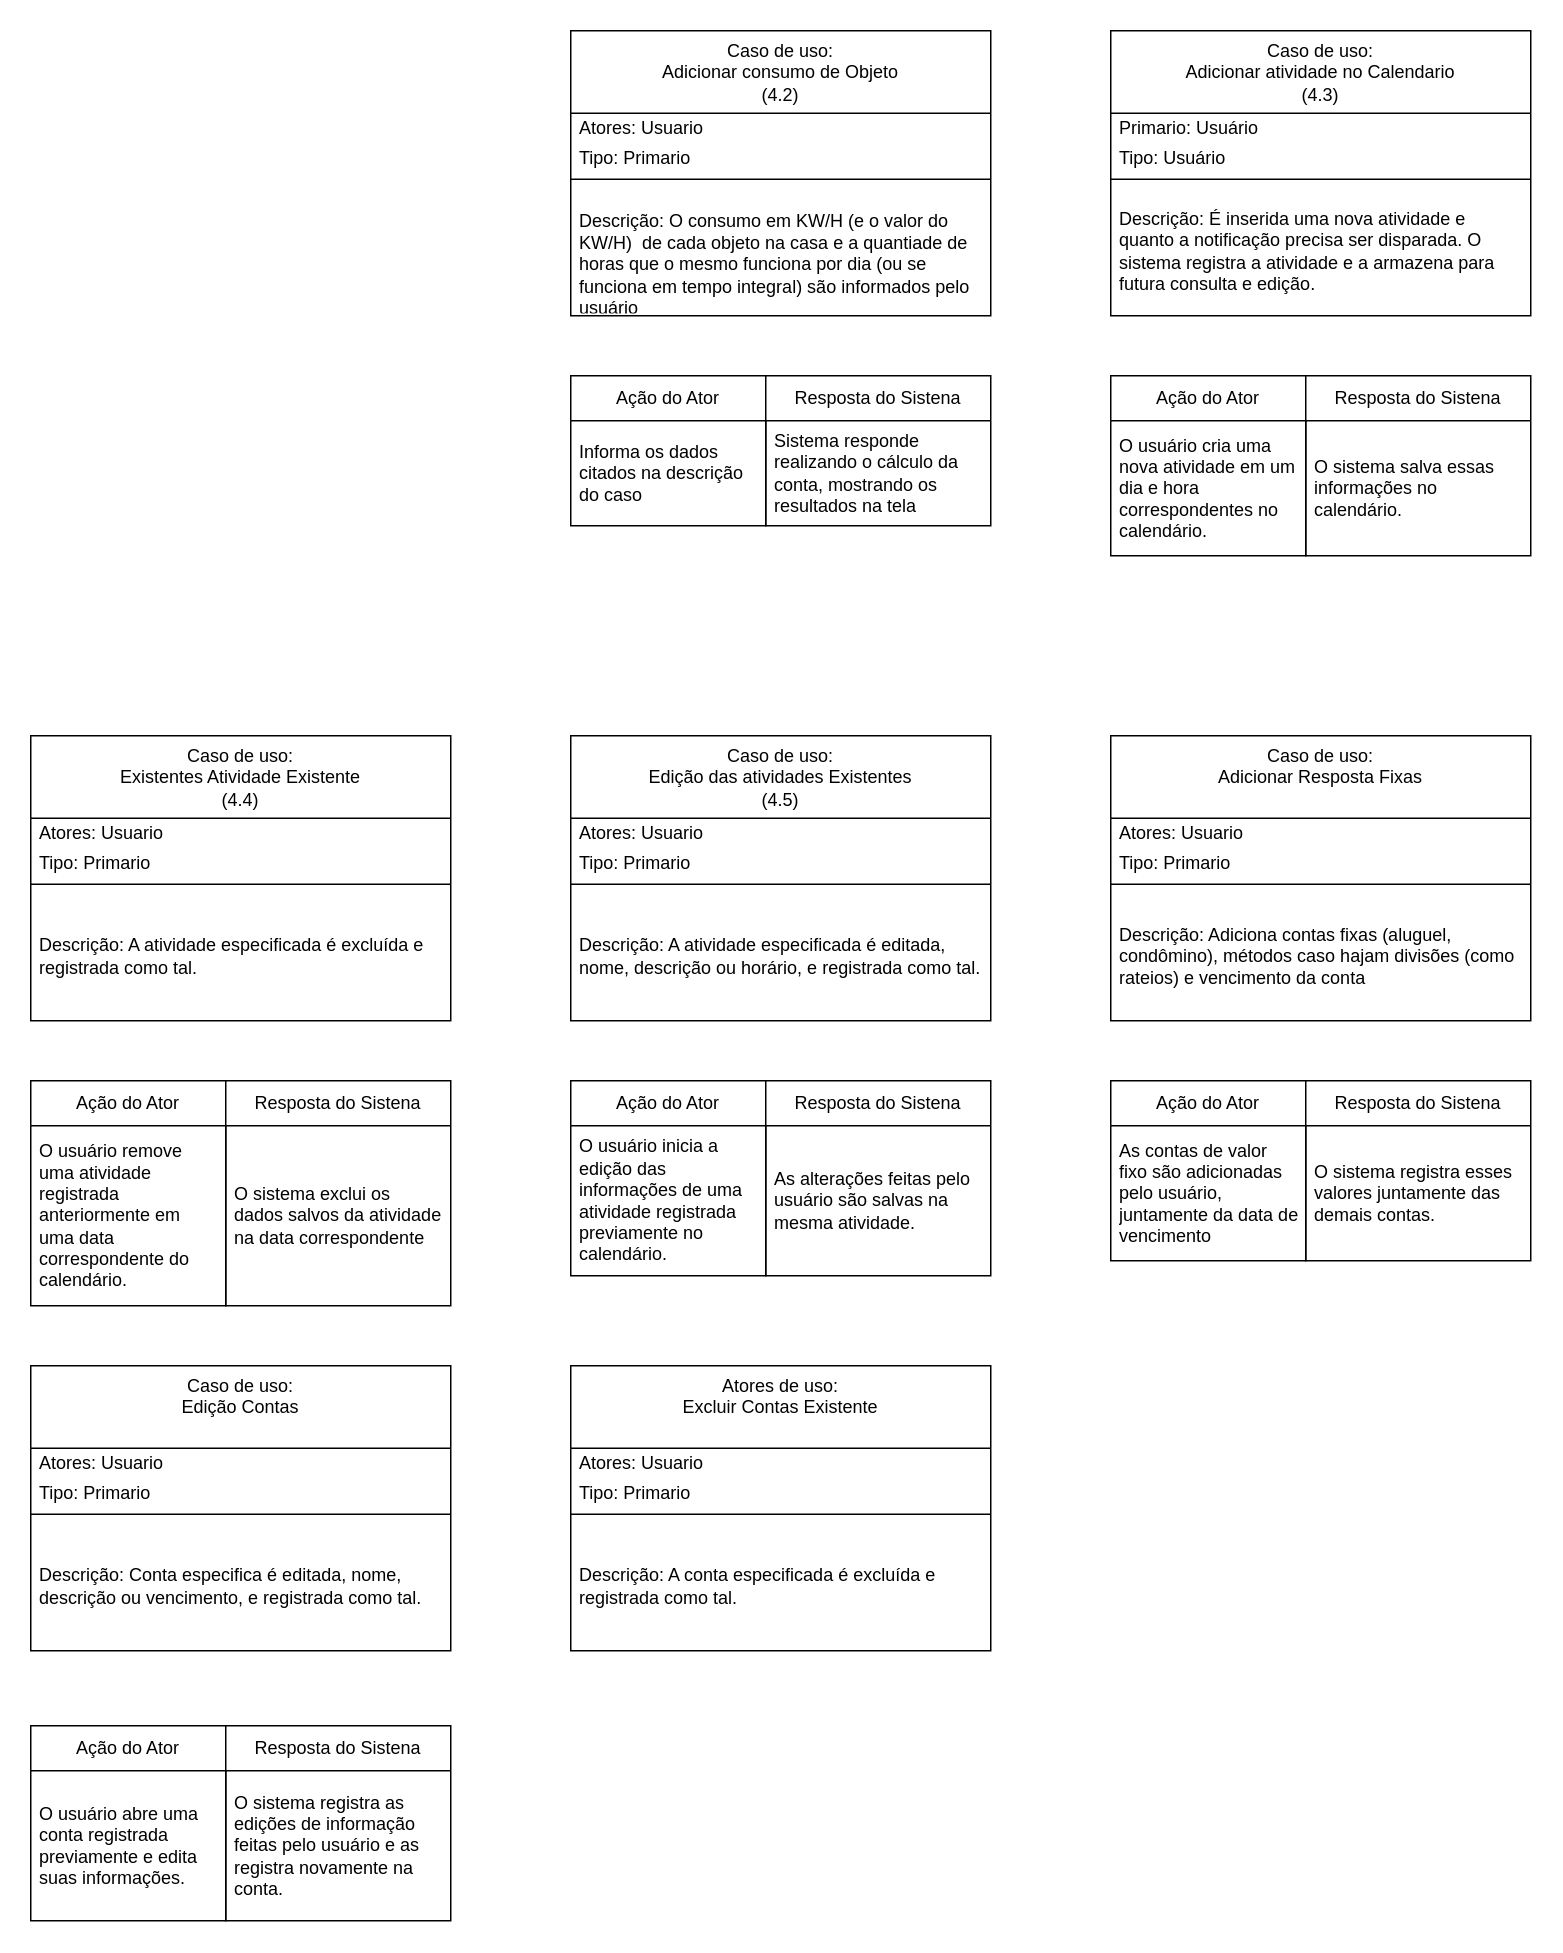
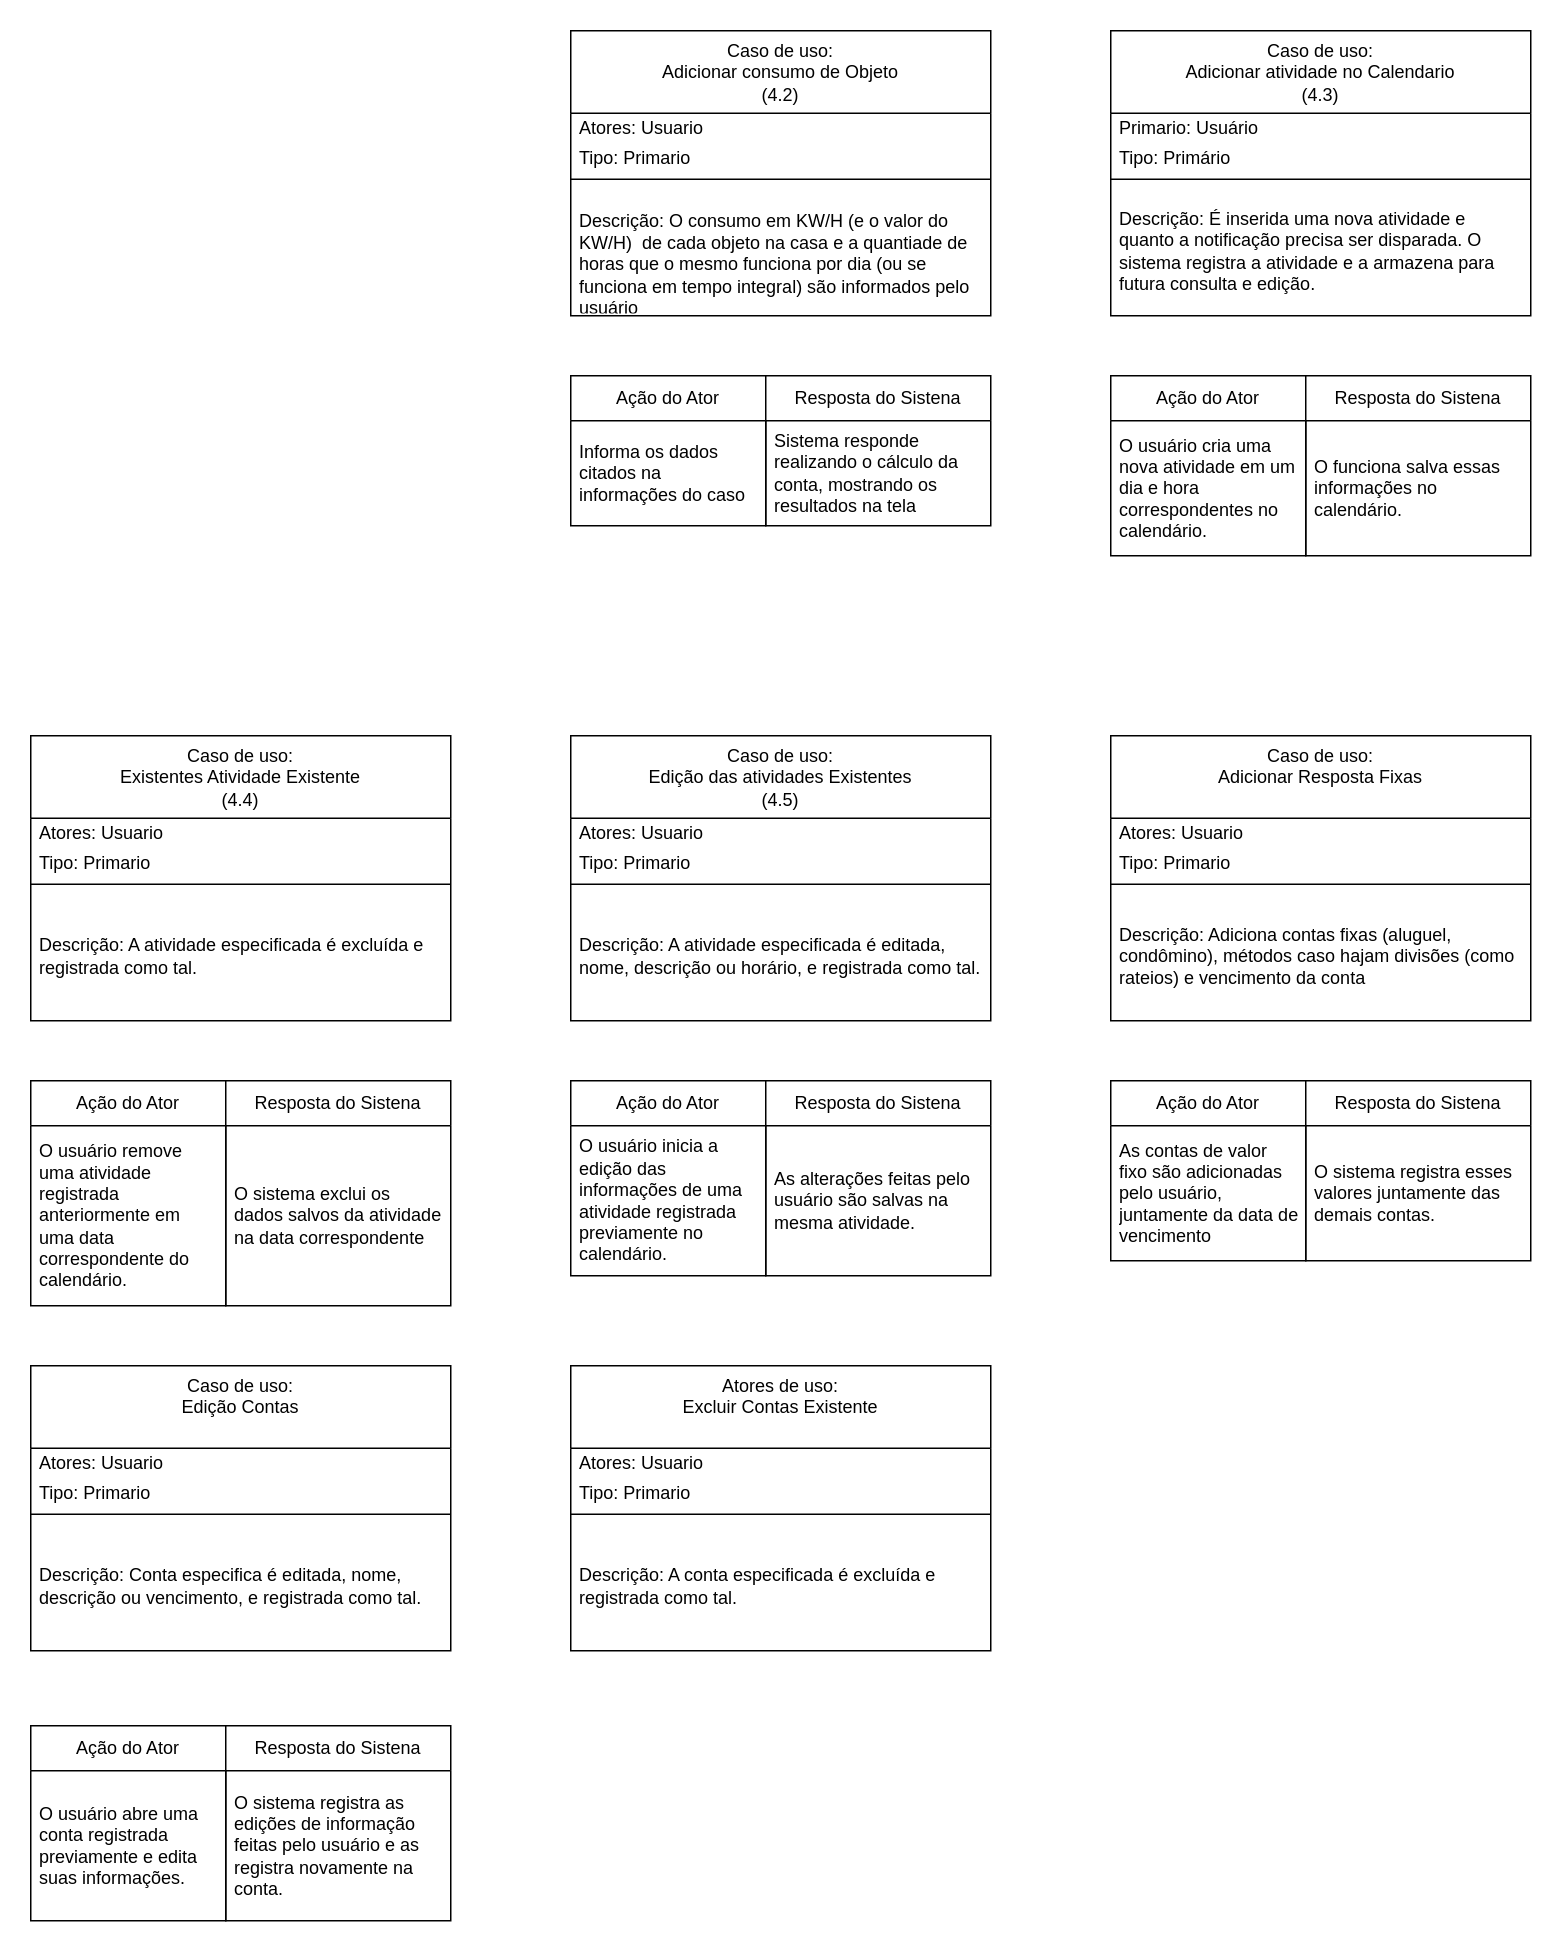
node "Tipo: Usuário": label "Tipo: Usuário" -> "Tipo: Primário"
node "Informa os dados citados na descrição do caso": label "Informa os dados citados na descrição do caso" -> "Informa os dados citados na informações do caso"
node "O sistema salva essas informações no calendário.": label "O sistema salva essas informações no calendário." -> "O funciona salva essas informações no calendário."
